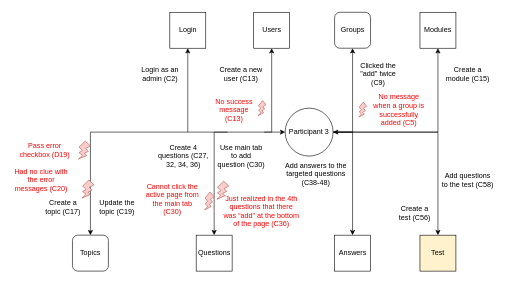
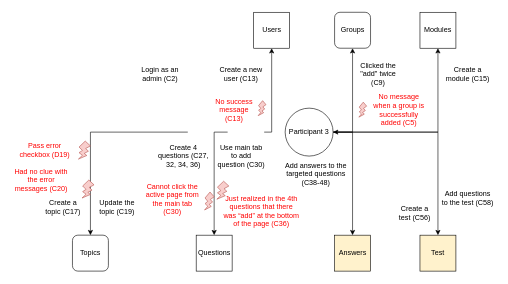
node "Login": removed
edge "Login" -- "Participant 3": removed
node "Add questions to the test (C58)": moved (468, 180) -> (468, 198)
node "Answers": fillcolor #ffffff -> #fff2cc
